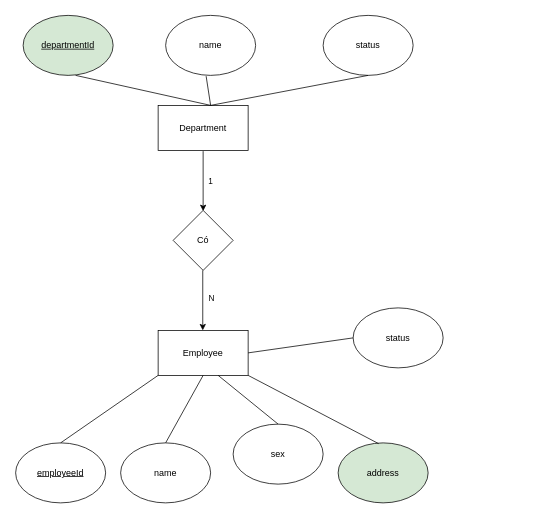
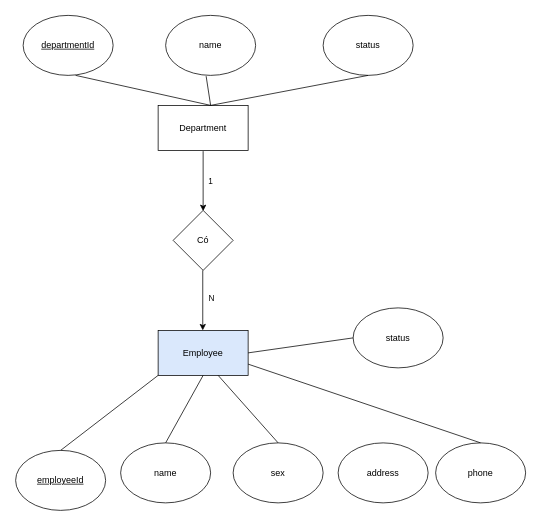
node "departmentId": fillcolor #d5e8d4 -> #ffffff
node "Employee": fillcolor #ffffff -> #dae8fc
edge "Employee" -- "phone": added
edge "Employee" -- "address": removed
node "sex": moved (278, 454) -> (278, 473)
node "employeeId": moved (60, 473) -> (60, 480)
node "address": fillcolor #d5e8d4 -> #ffffff
node "phone": added
